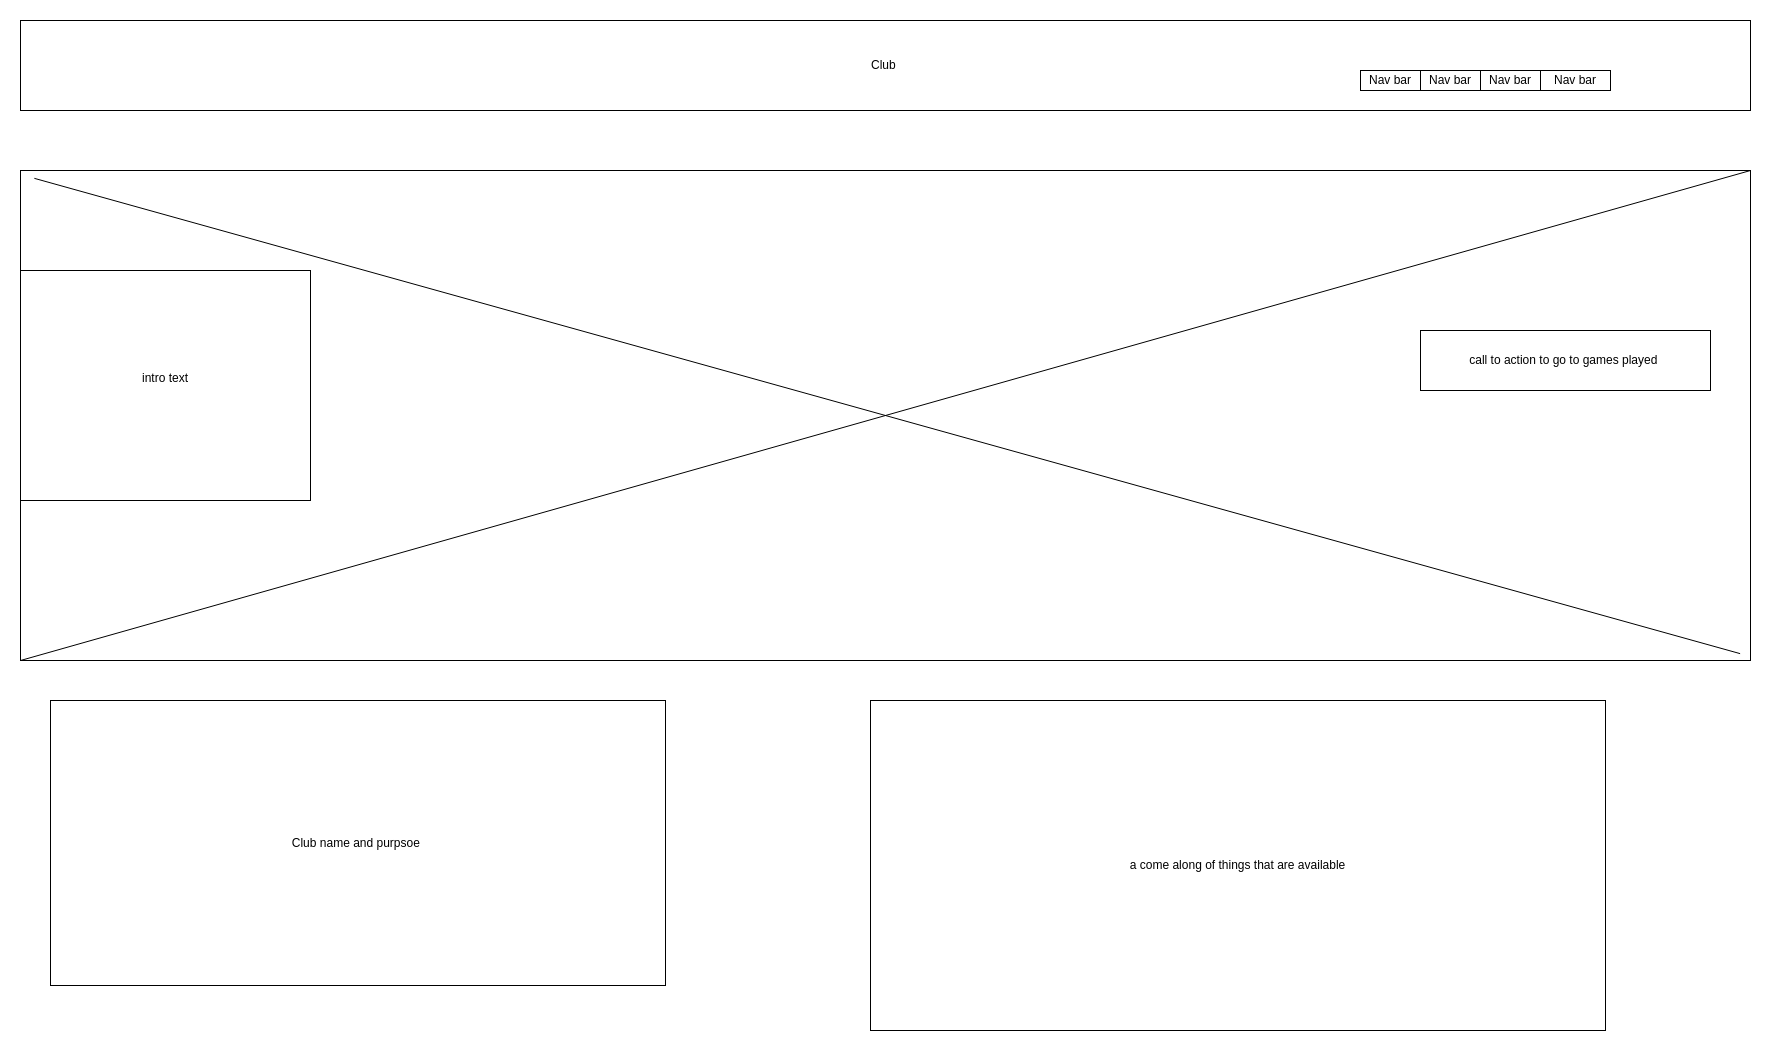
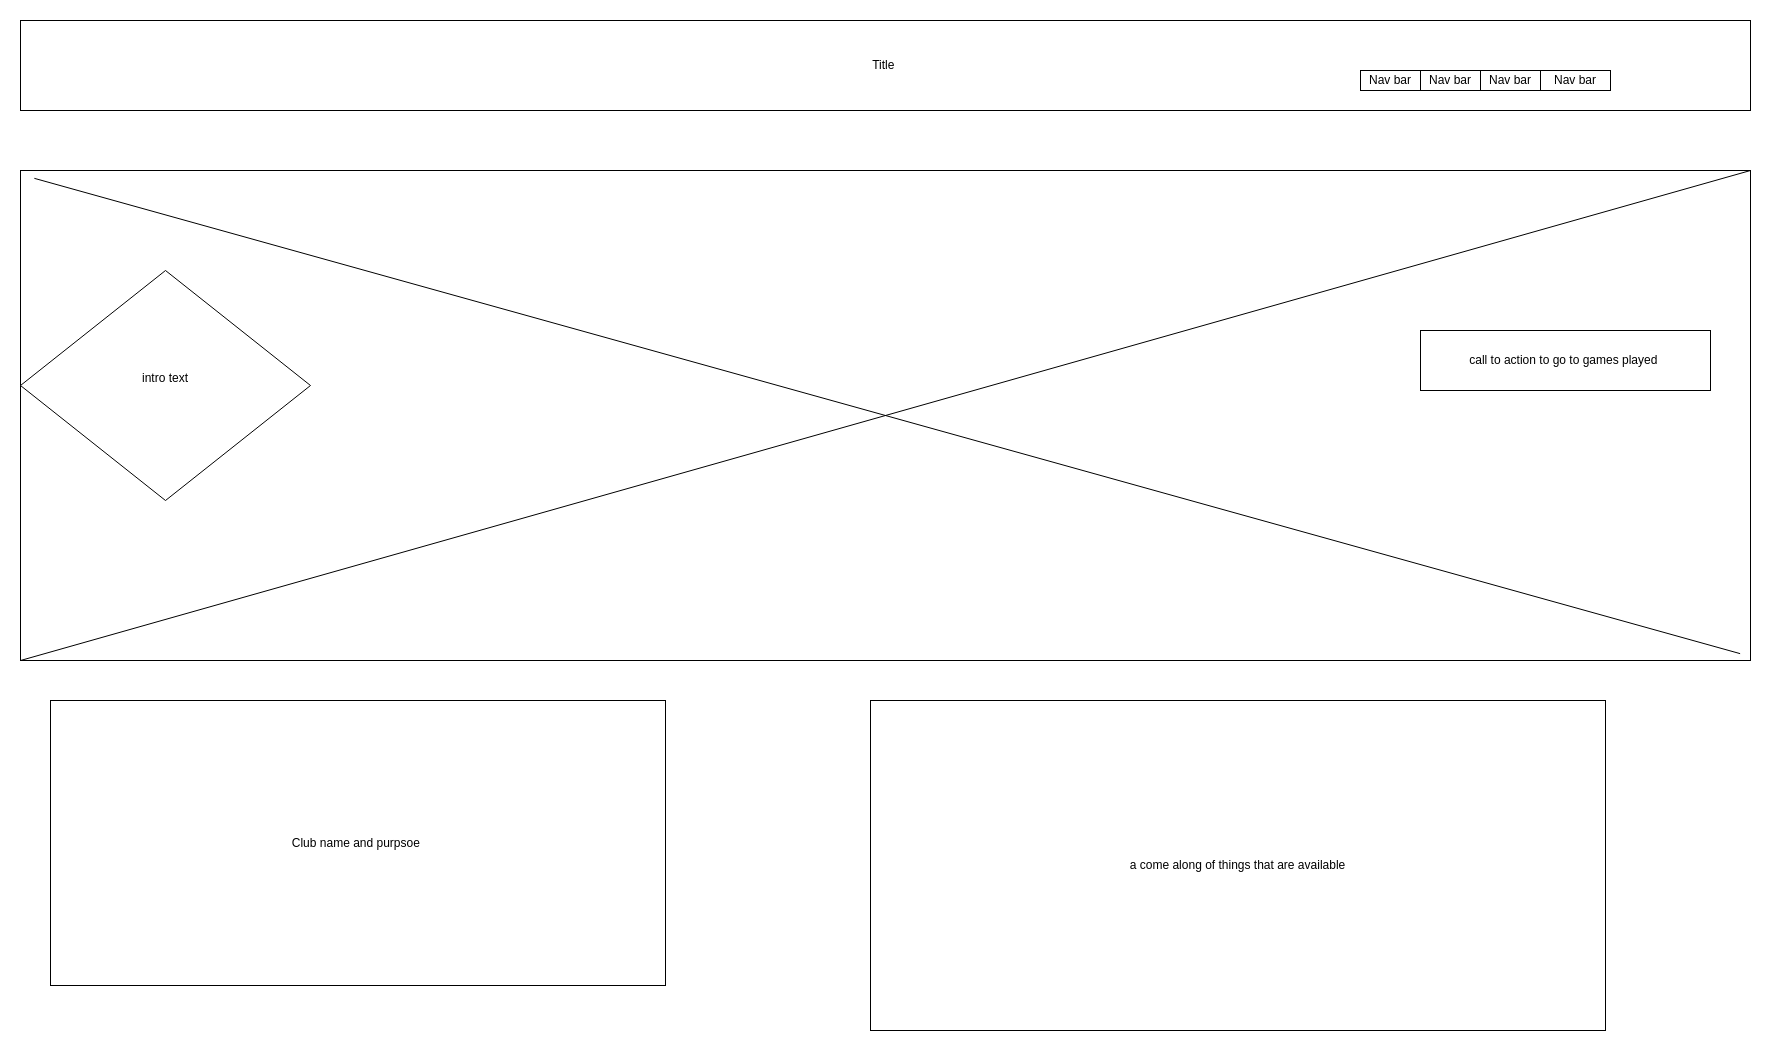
node "Club": label "Club" -> "Title"
node "intro text": shape rectangle -> diamond
